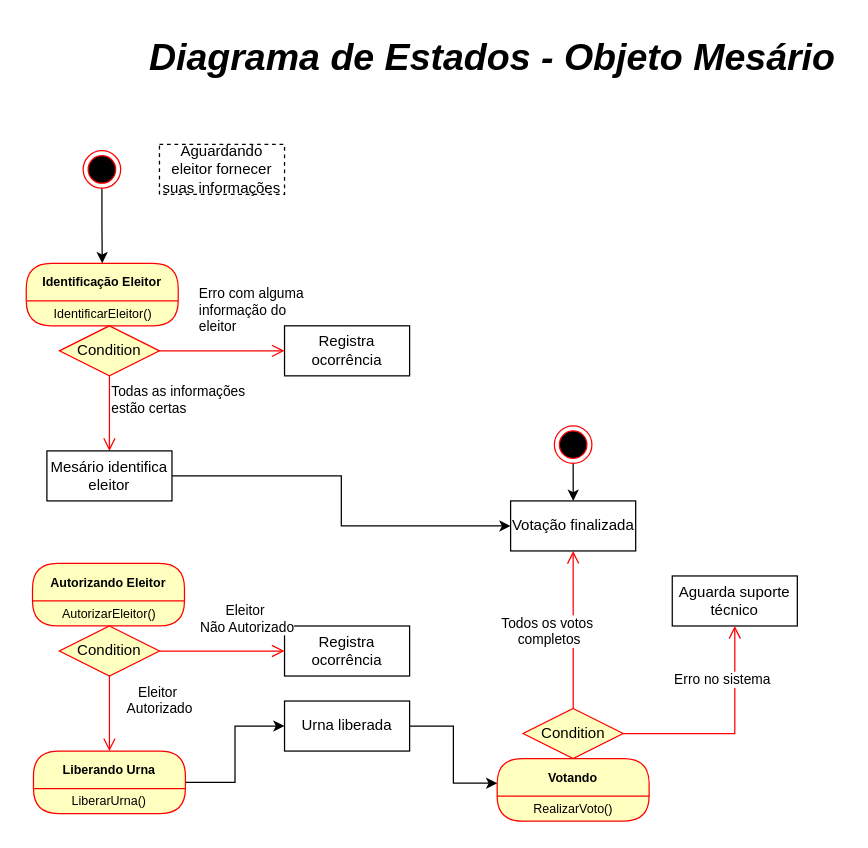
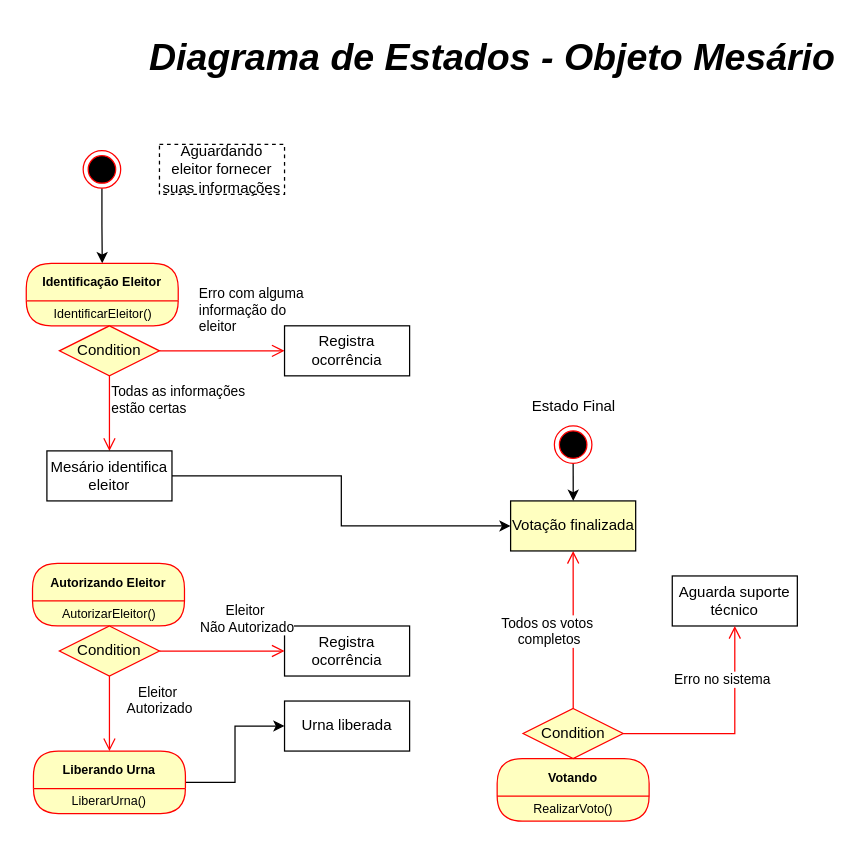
node "Estado Final": added
node "Votação finalizada": fillcolor #ffffff -> #ffffc0
edge "Urna liberada" -> "Votando": removed
